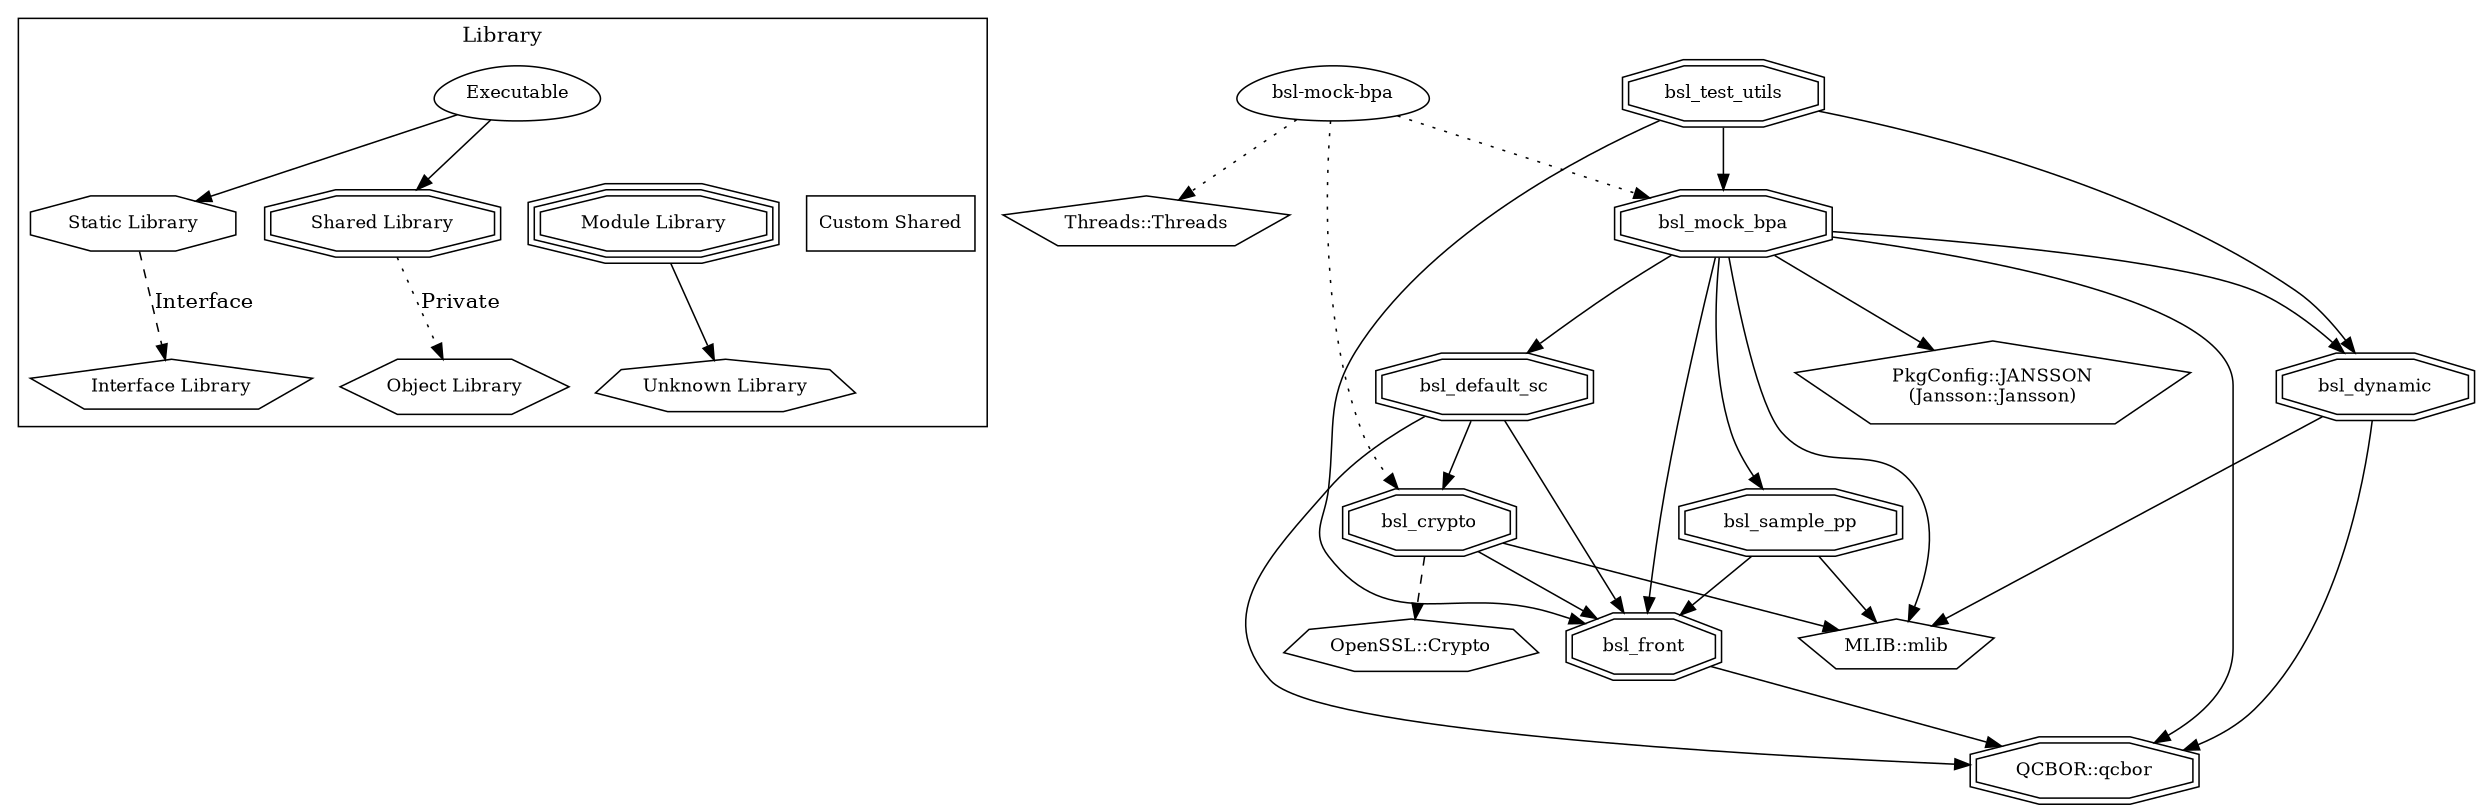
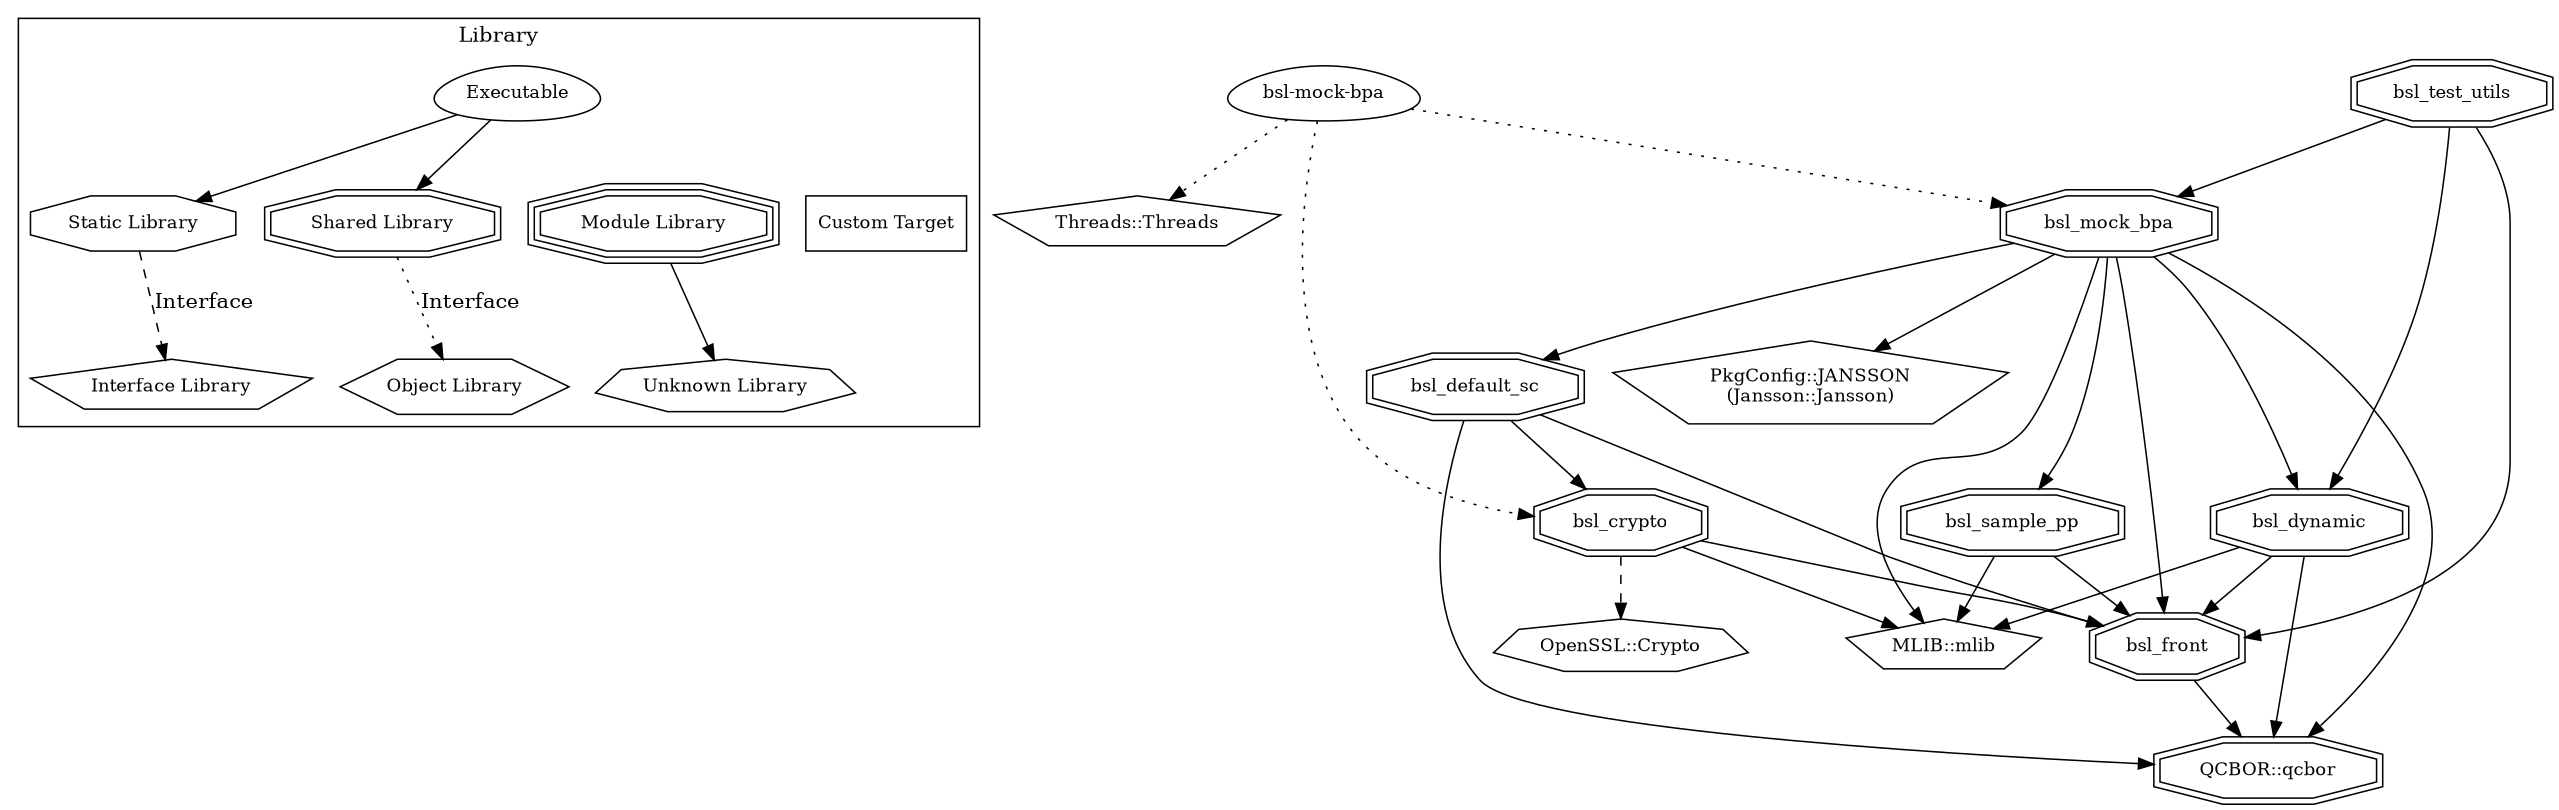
node "Custom Shared": label "Custom Shared" -> "Custom Target"
edge "Shared Library" -> "Object Library": label "Private" -> "Interface"
edge "bsl_dynamic" -> "bsl_front": added
